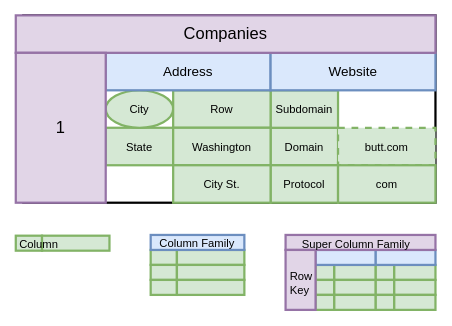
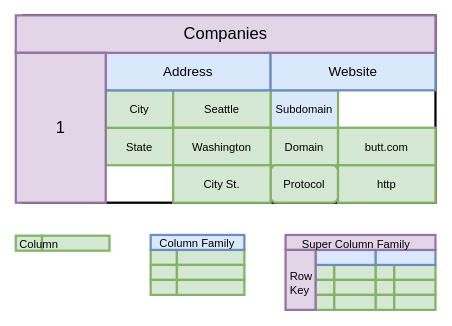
node "City": shape ellipse -> rectangle
node "Row": label "Row" -> "Seattle"
node "Subdomain": fillcolor #d5e8d4 -> #dae8fc
node "butt.com": style dashed -> solid
node "Protocol": shape rectangle -> rounded rectangle
node "com": label "com" -> "http"
